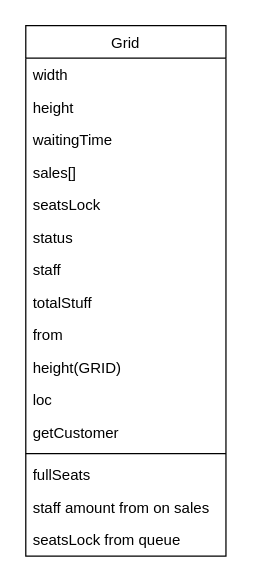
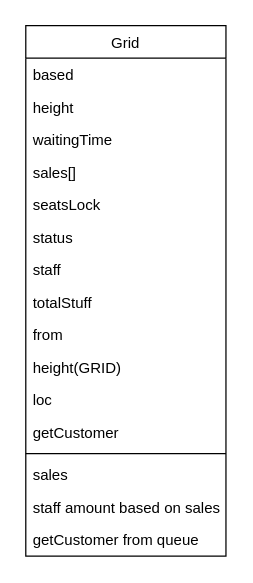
node "width": label "width" -> "based"
node "fullSeats": label "fullSeats" -> "sales"
node "staff amount from on sales": label "staff amount from on sales" -> "staff amount based on sales"
node "seatsLock from queue": label "seatsLock from queue" -> "getCustomer from queue"
